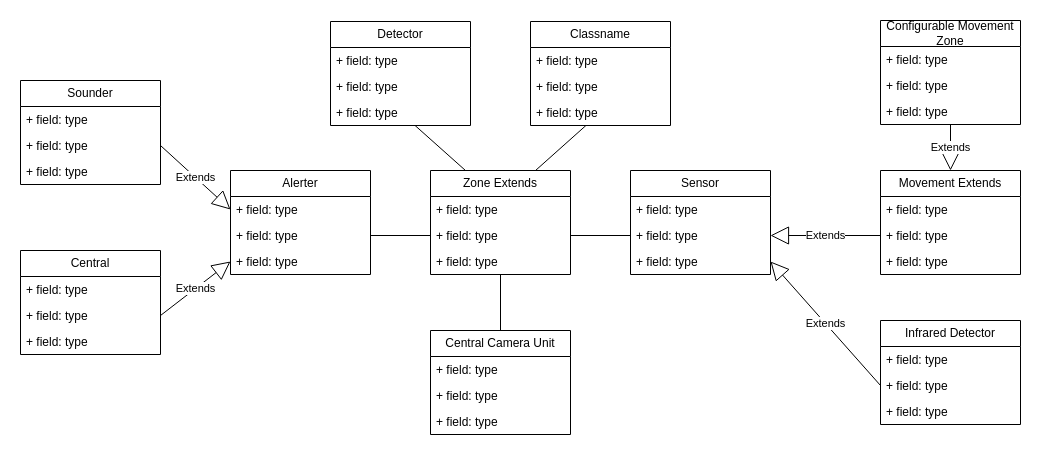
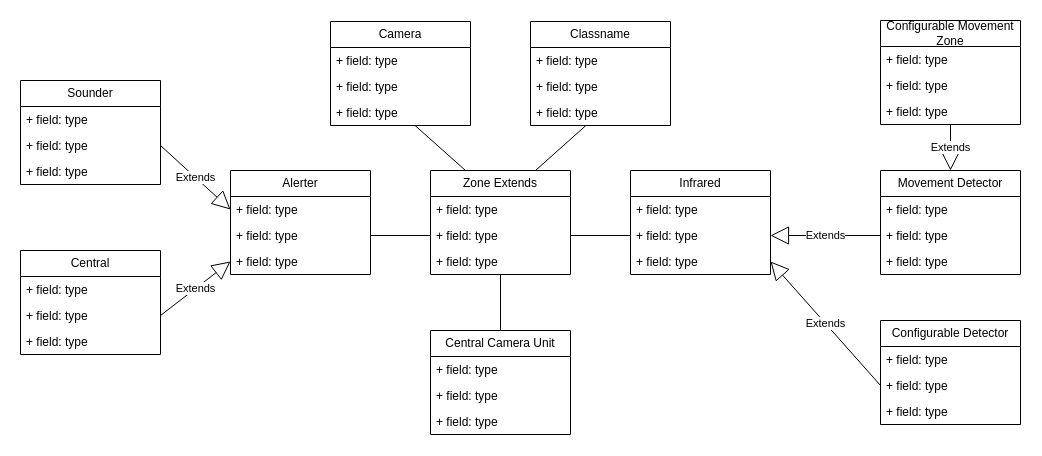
node "Detector": label "Detector" -> "Camera"
node "Sensor": label "Sensor" -> "Infrared"
node "Movement Extends": label "Movement Extends" -> "Movement Detector"
node "Infrared Detector": label "Infrared Detector" -> "Configurable Detector"
